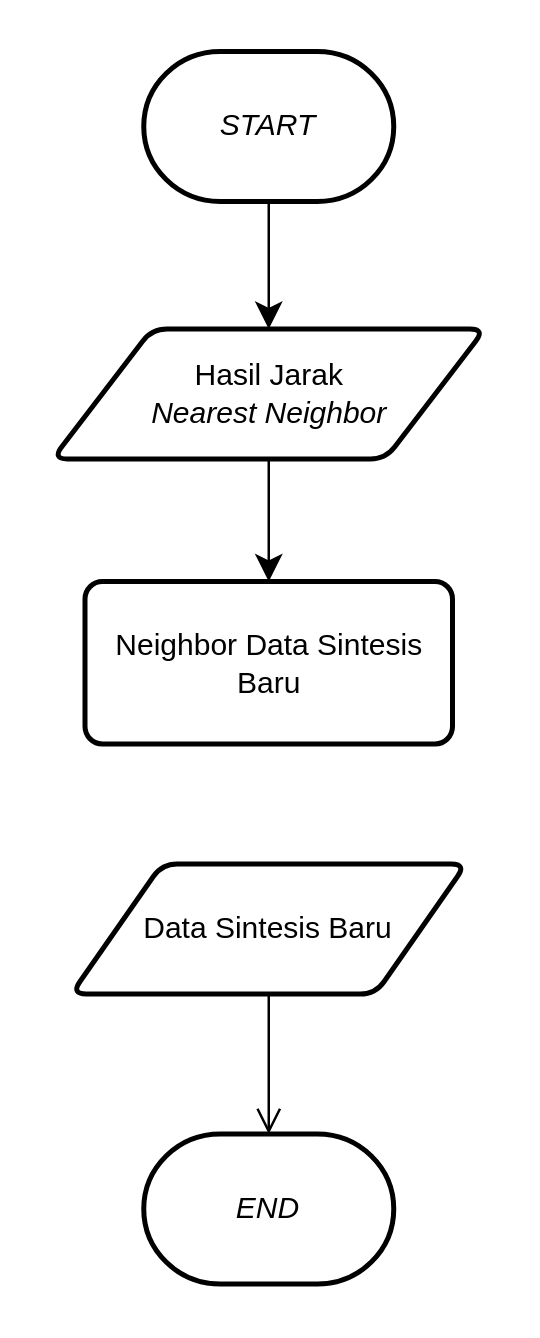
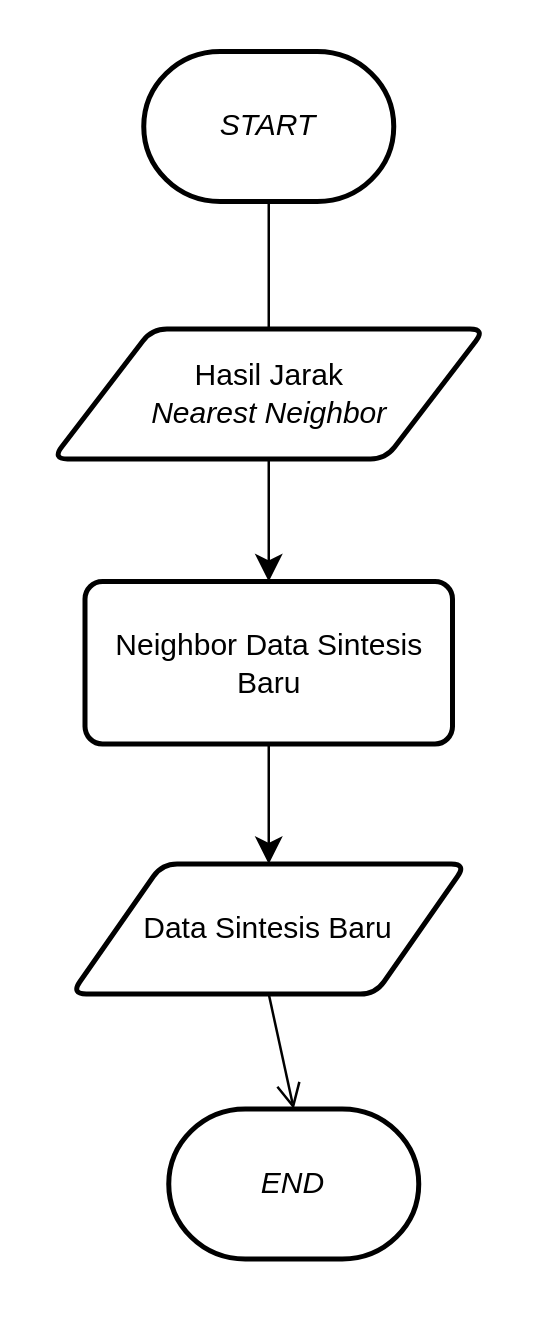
edge "START" -> "Hasil Jarak Nearest Neighbor": arrowhead classic -> none
edge "Neighbor Data Sintesis Baru" -> "Data Sintesis Baru": added
node "END": moved (269, 1209) -> (294, 1184)
